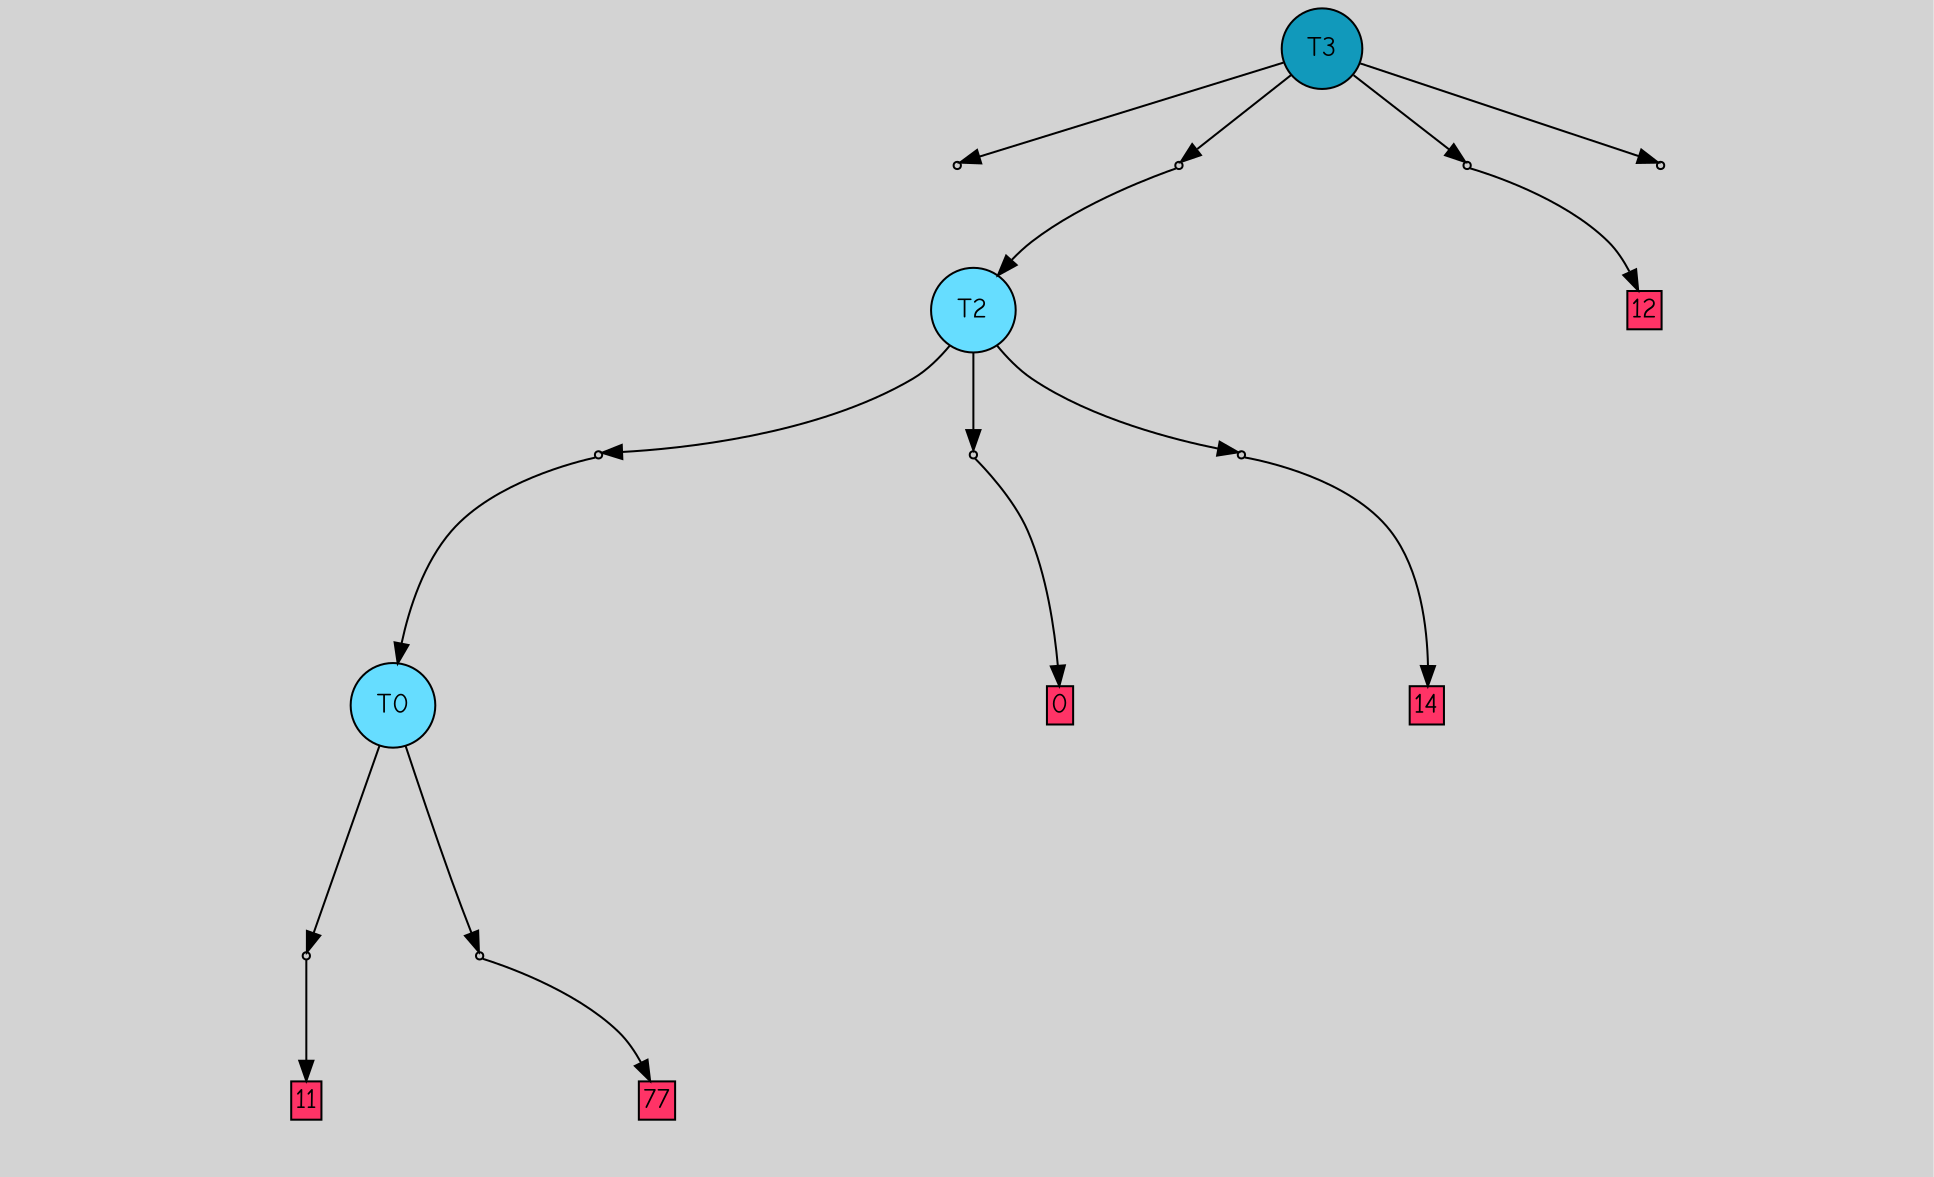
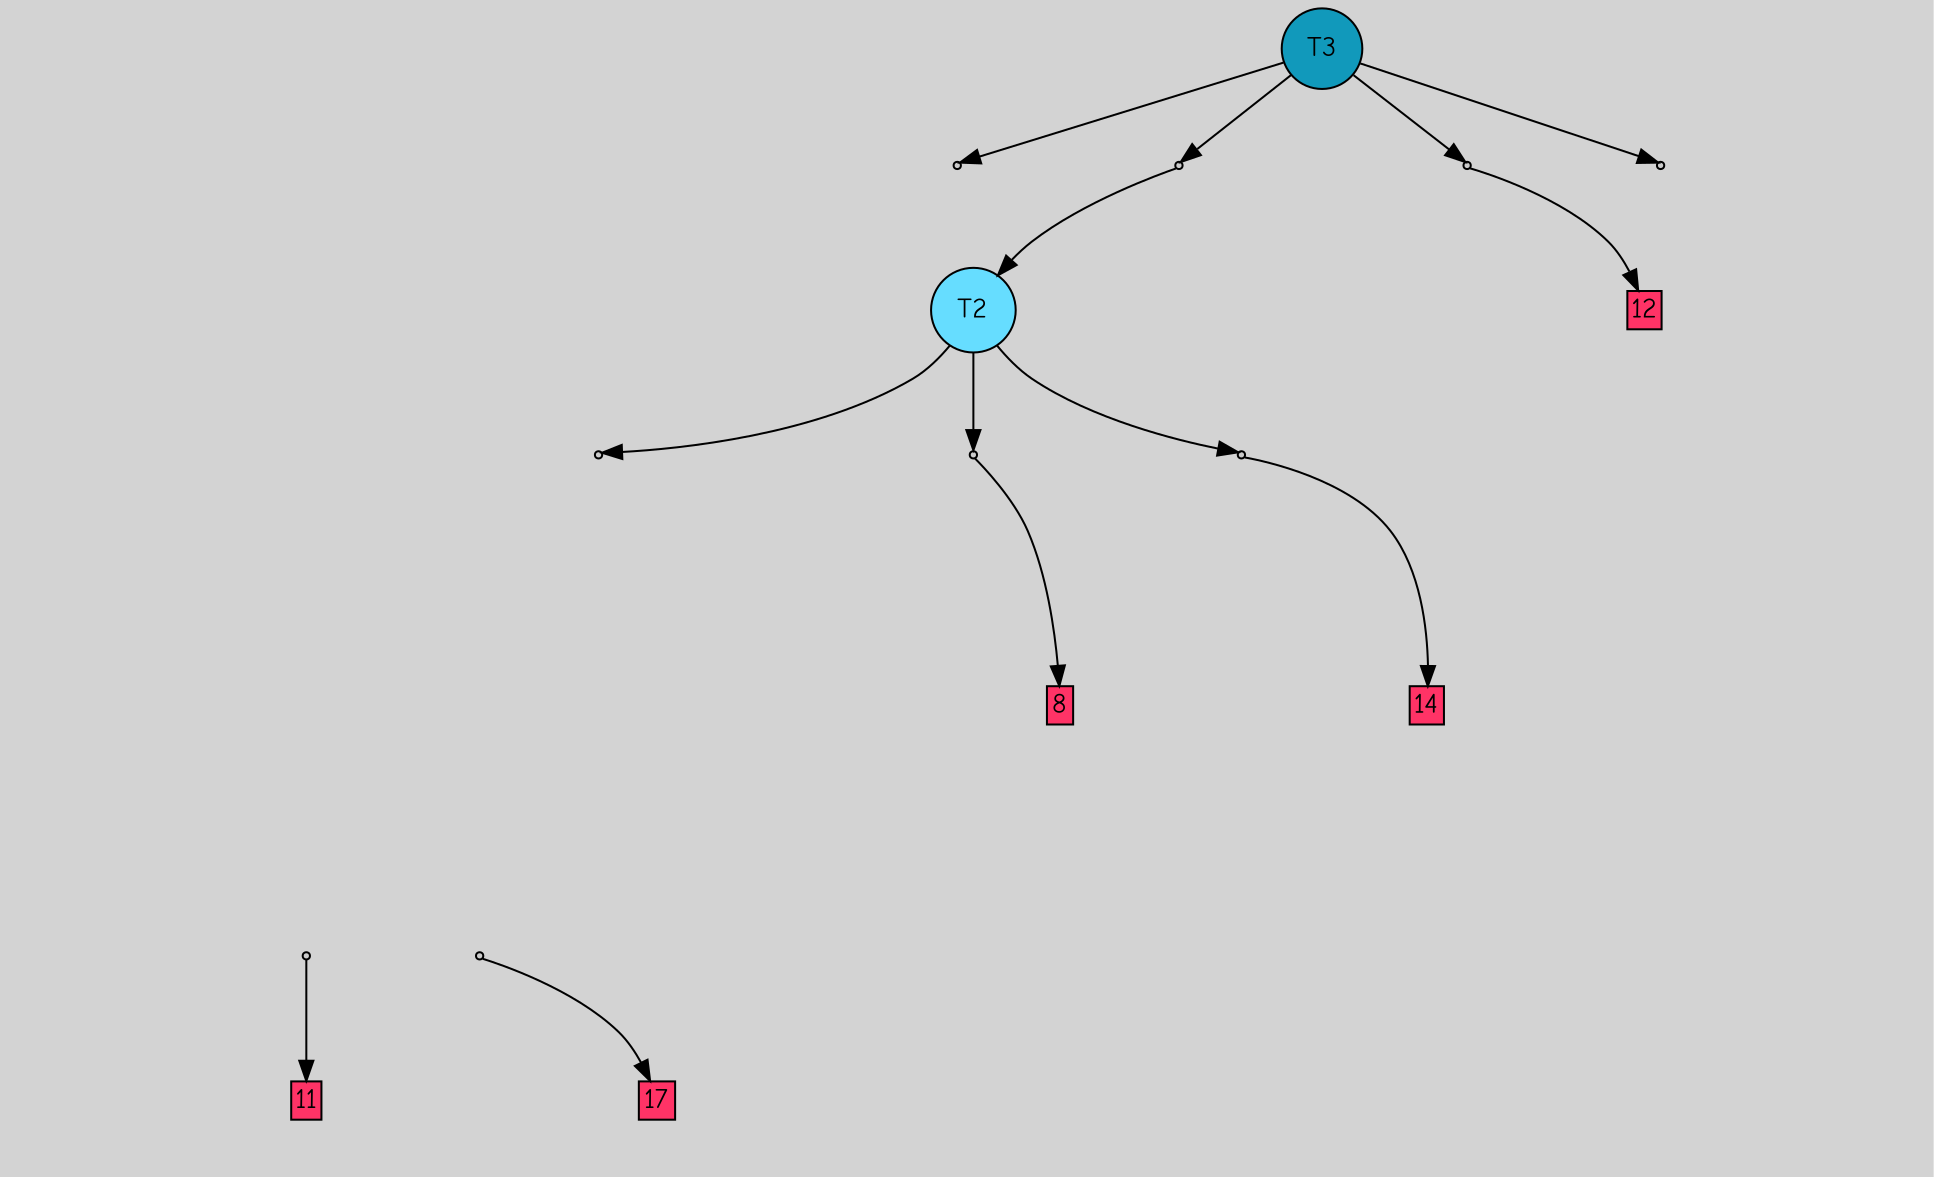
node "T0": removed
node "0": label "0" -> "8"
node "77": label "77" -> "17"
